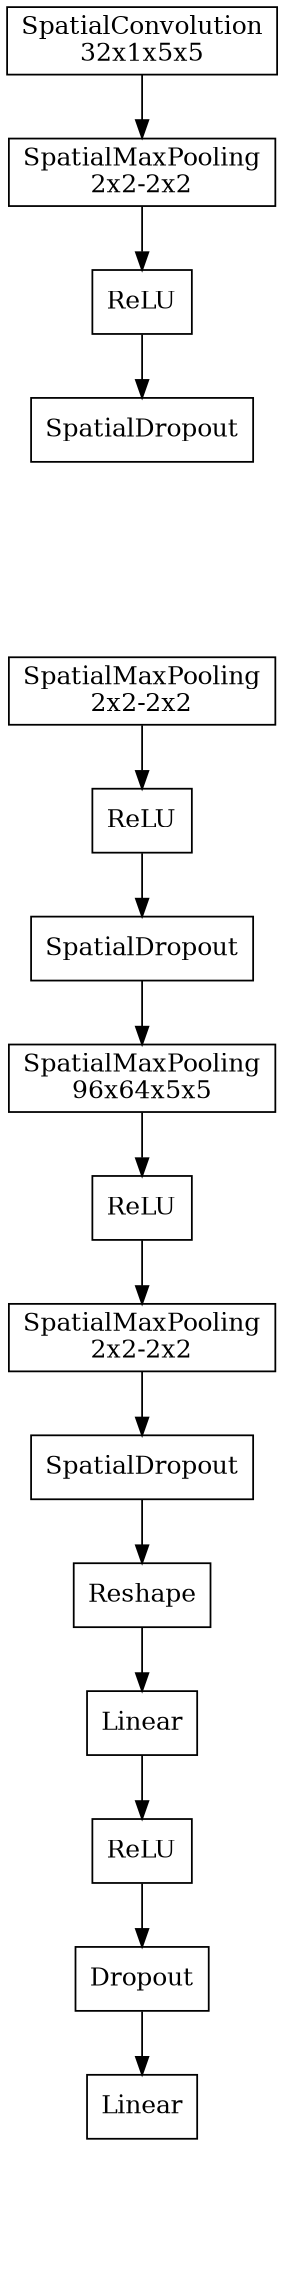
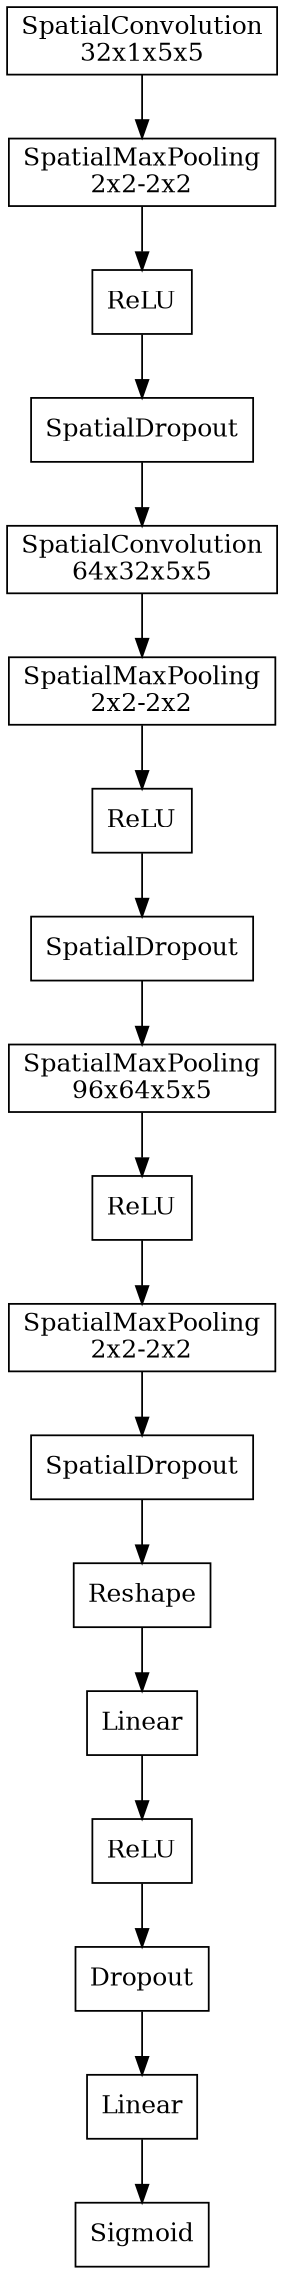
node "SpatialConvolution 64x32x5x5": added
node "Sigmoid": added
